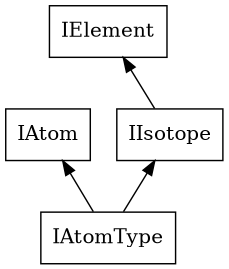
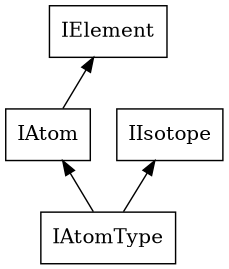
edge "IIsotope" -> "IElement": now "IAtom" -> "IElement"
